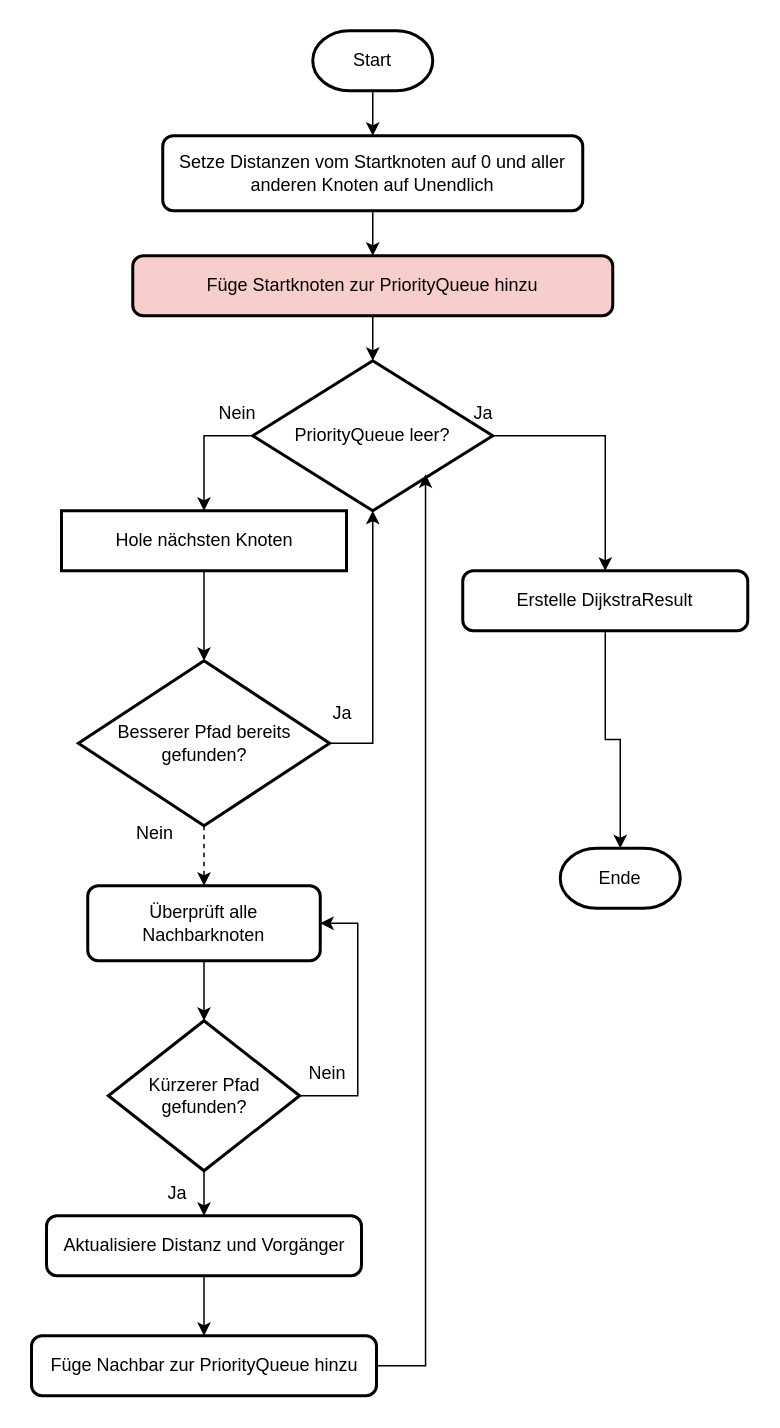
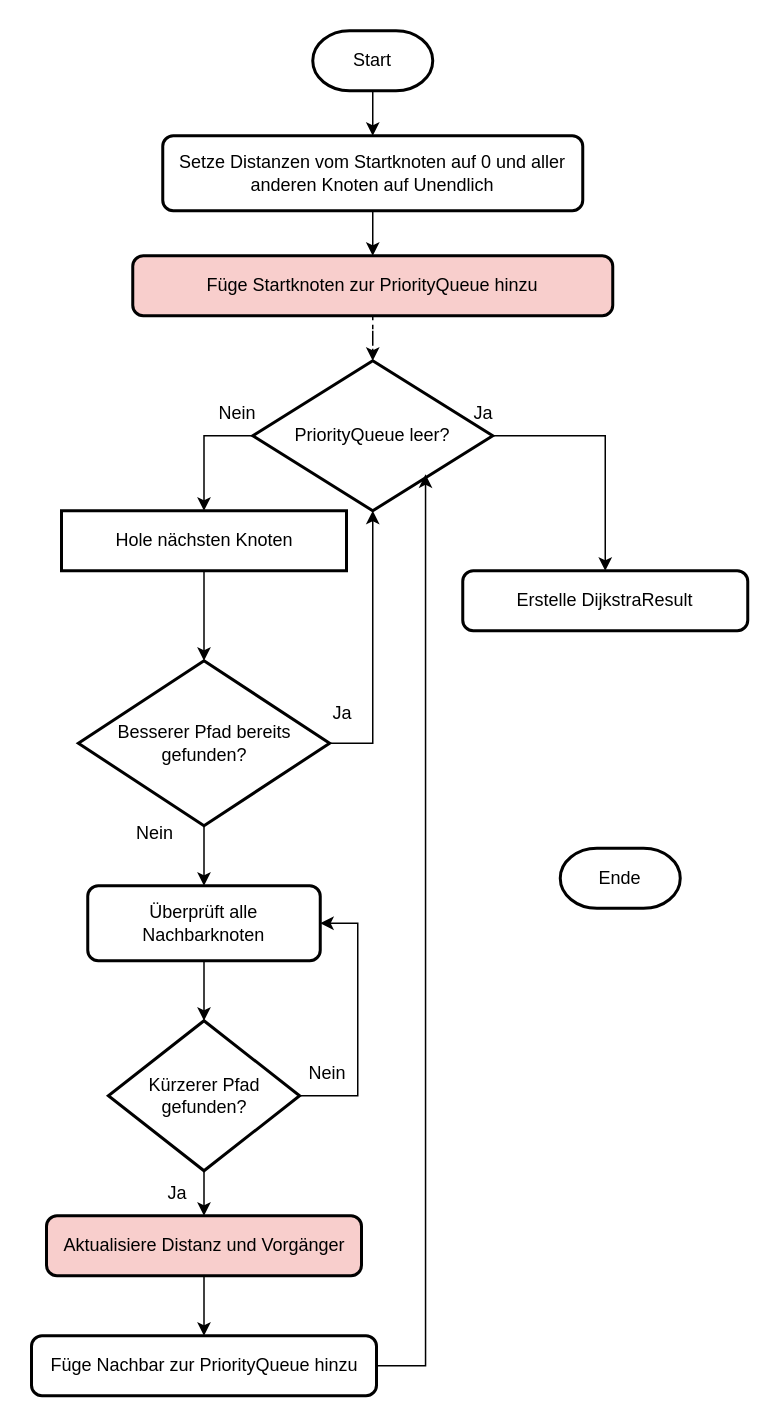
edge "Füge Startknoten zur PriorityQueue hinzu" -> "PriorityQueue leer?": style solid -> dashed
edge "Erstelle DijkstraResult" -> "Ende": removed
edge "Besserer Pfad bereits gefunden?" -> "Überprüft alle Nachbarknoten": style dashed -> solid
node "Aktualisiere Distanz und Vorgänger": fillcolor #ffffff -> #f8cecc
